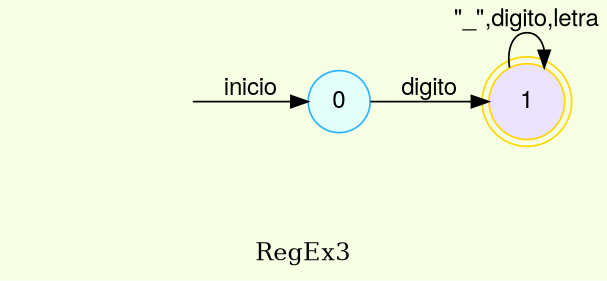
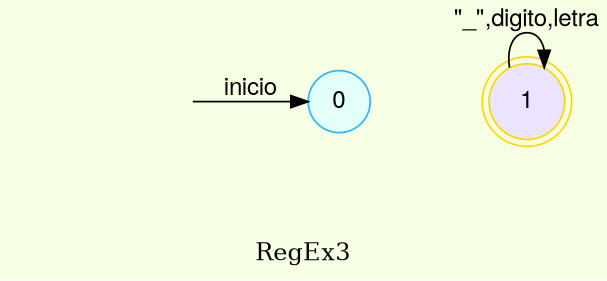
edge "0" -> "1": removed, label "digito"
